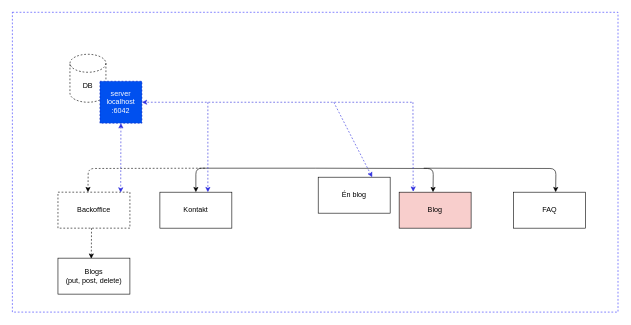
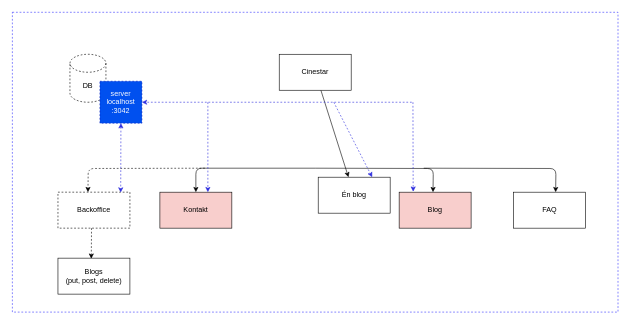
node "Cinestar": added
node "server localhost :6042": label "server localhost :6042" -> "server localhost :3042"
edge "Cinestar" -> "Én blog": added
node "Kontakt": fillcolor #ffffff -> #f8cecc
